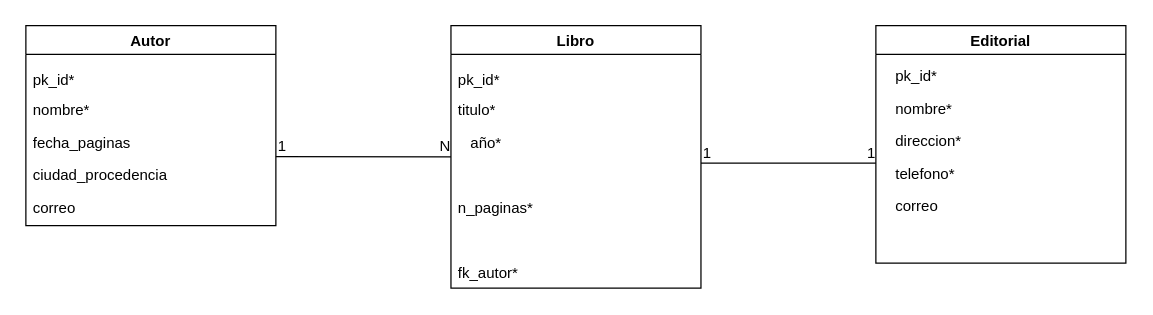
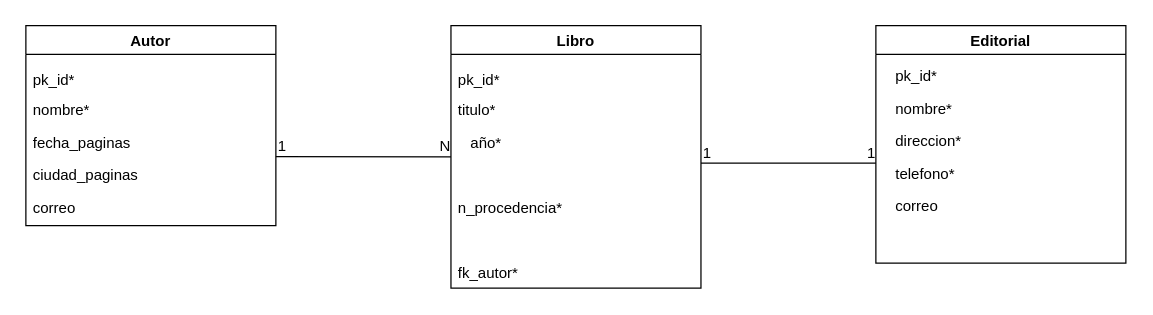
node "ciudad_procedencia": label "ciudad_procedencia" -> "ciudad_paginas"
node "n_paginas*": label "n_paginas*" -> "n_procedencia*"
